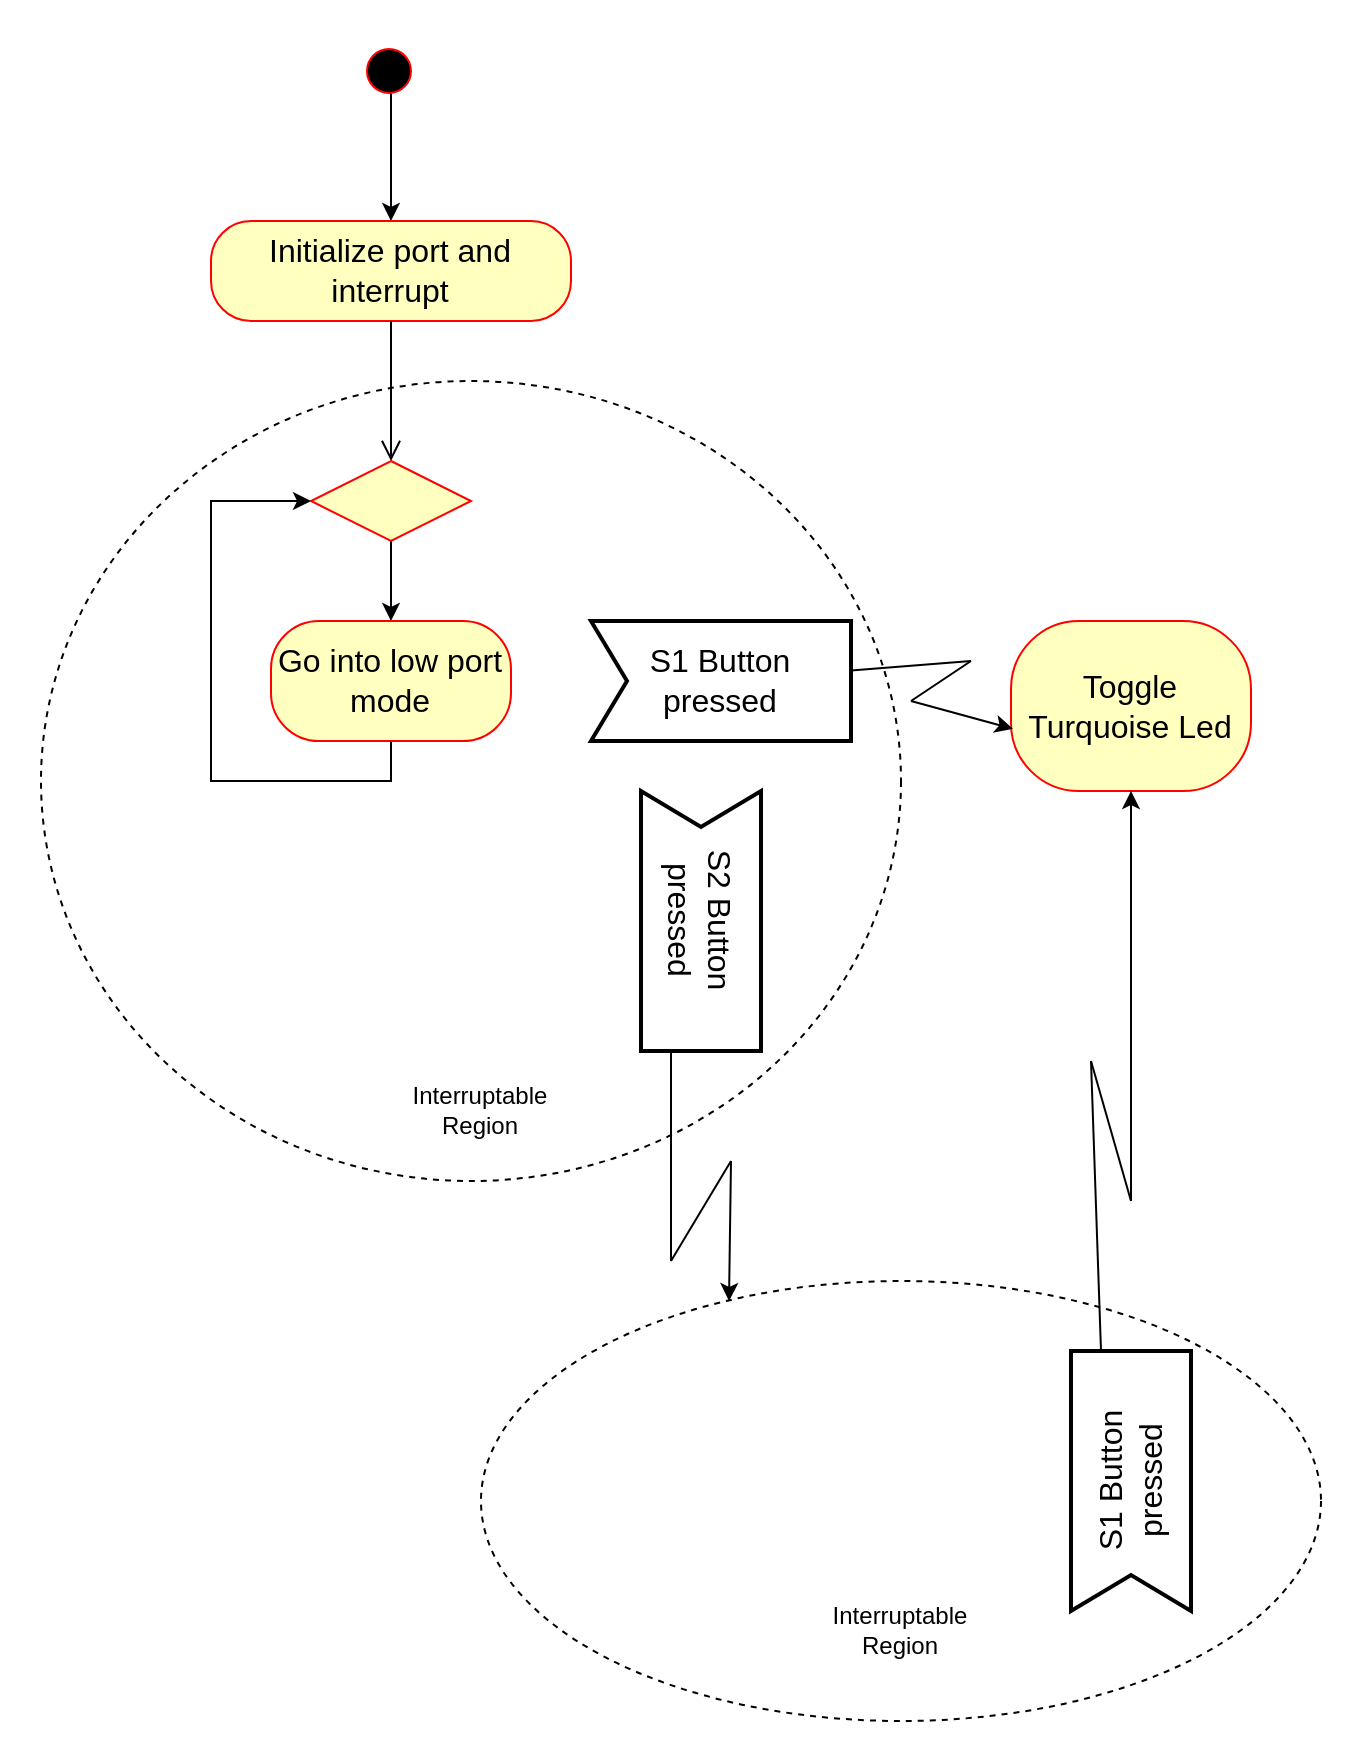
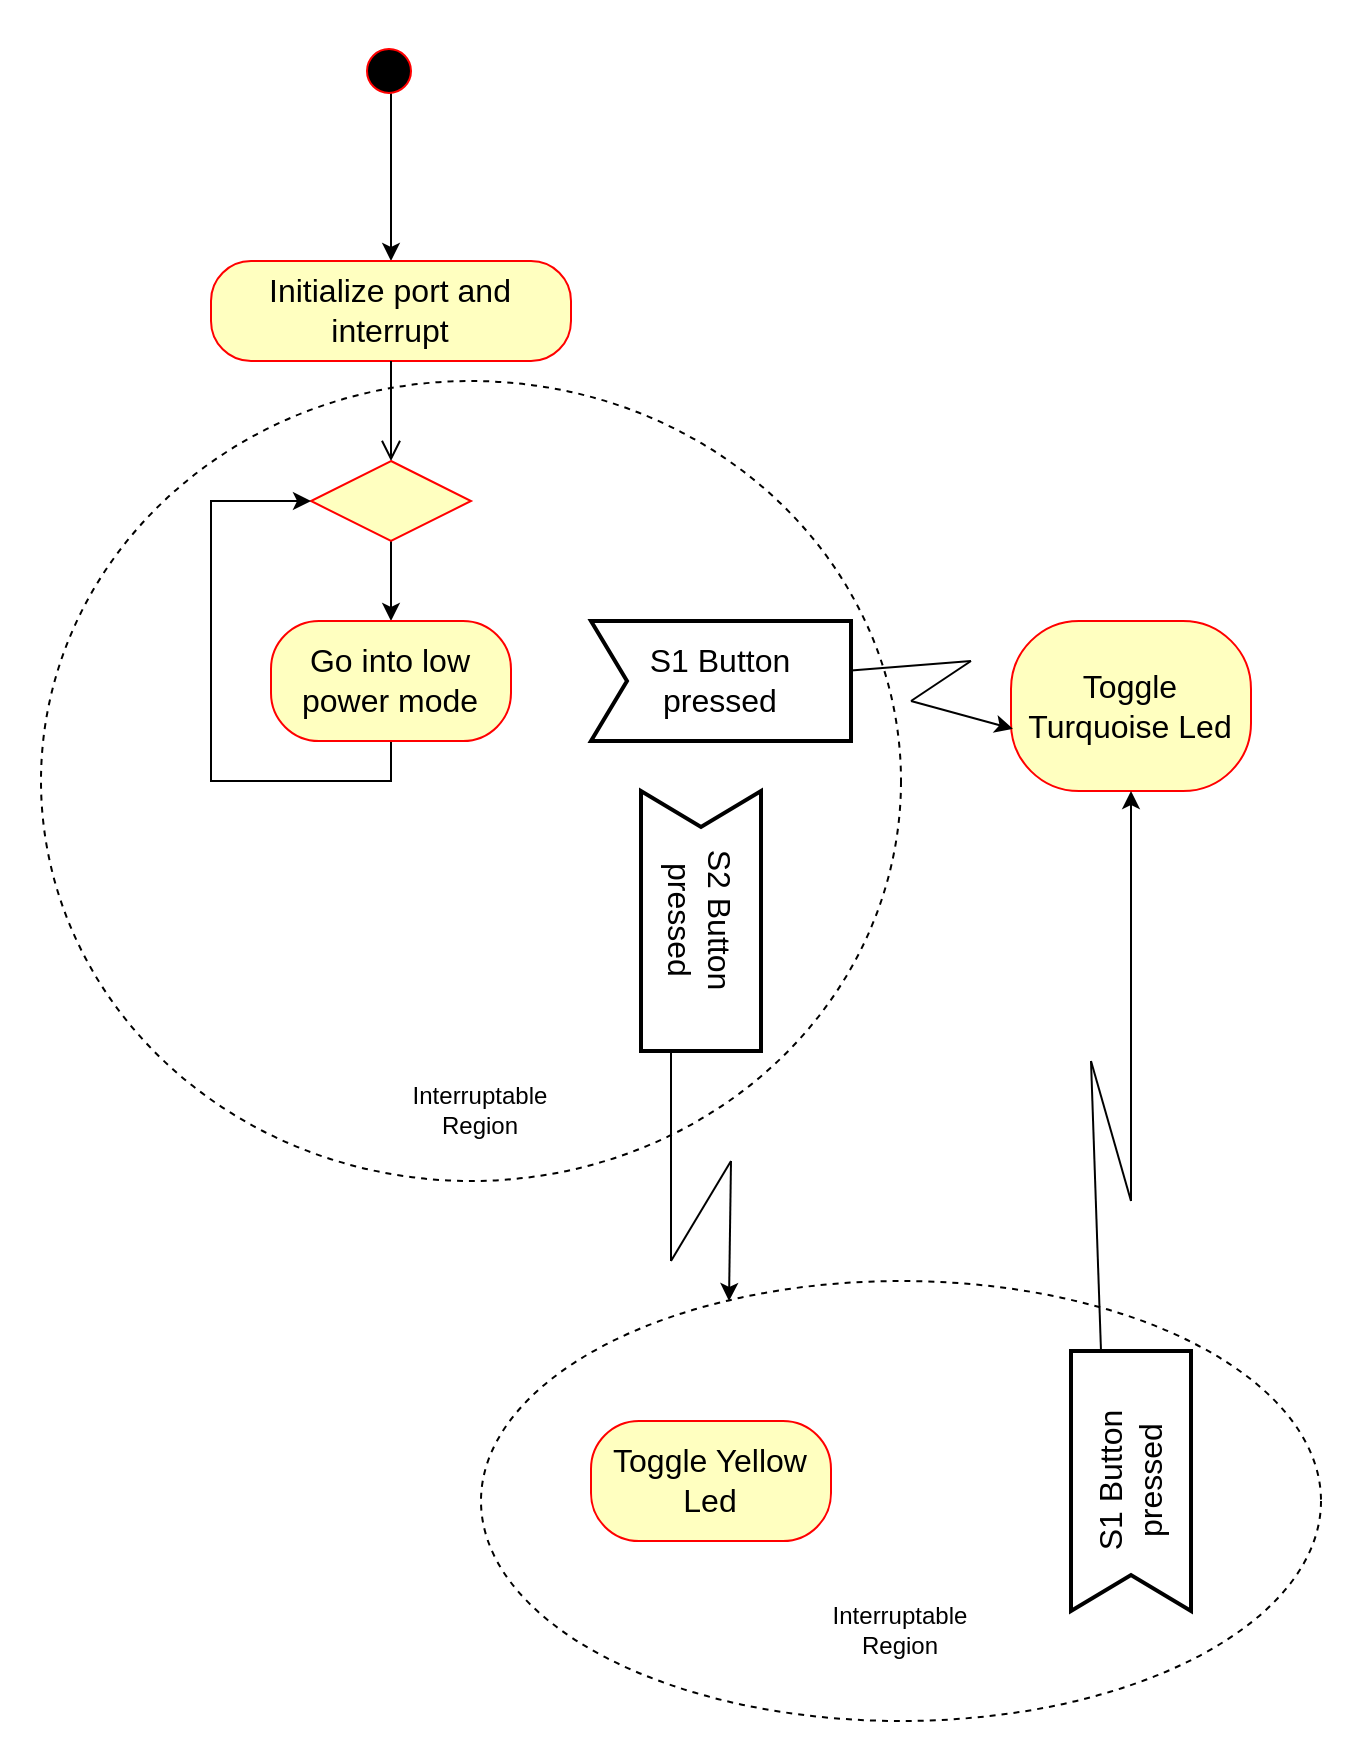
node "Initialize port and interrupt": moved (391, 271) -> (391, 311)
node "Go into low port mode": label "Go into low port mode" -> "Go into low power mode"
node "Toggle Yellow Led": added
